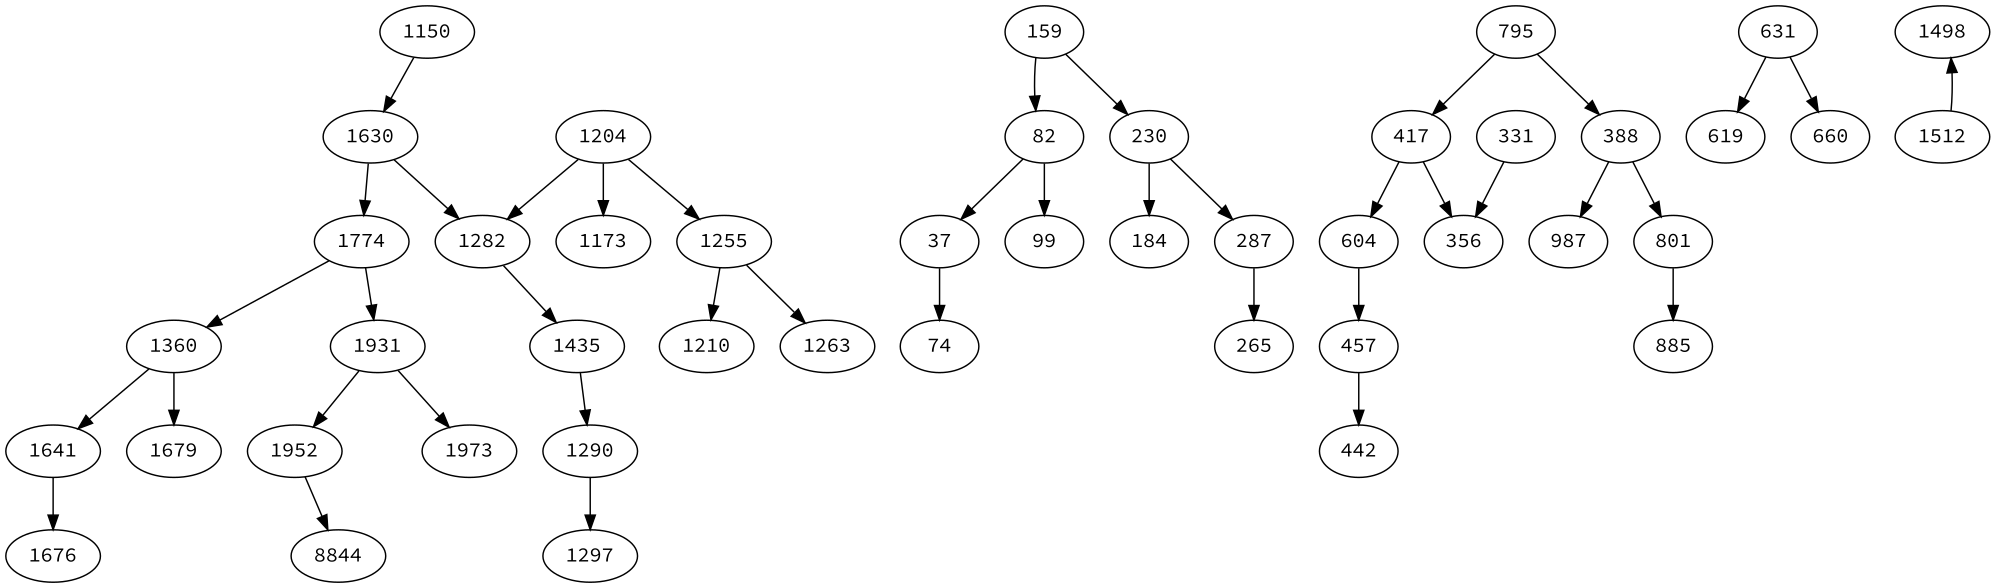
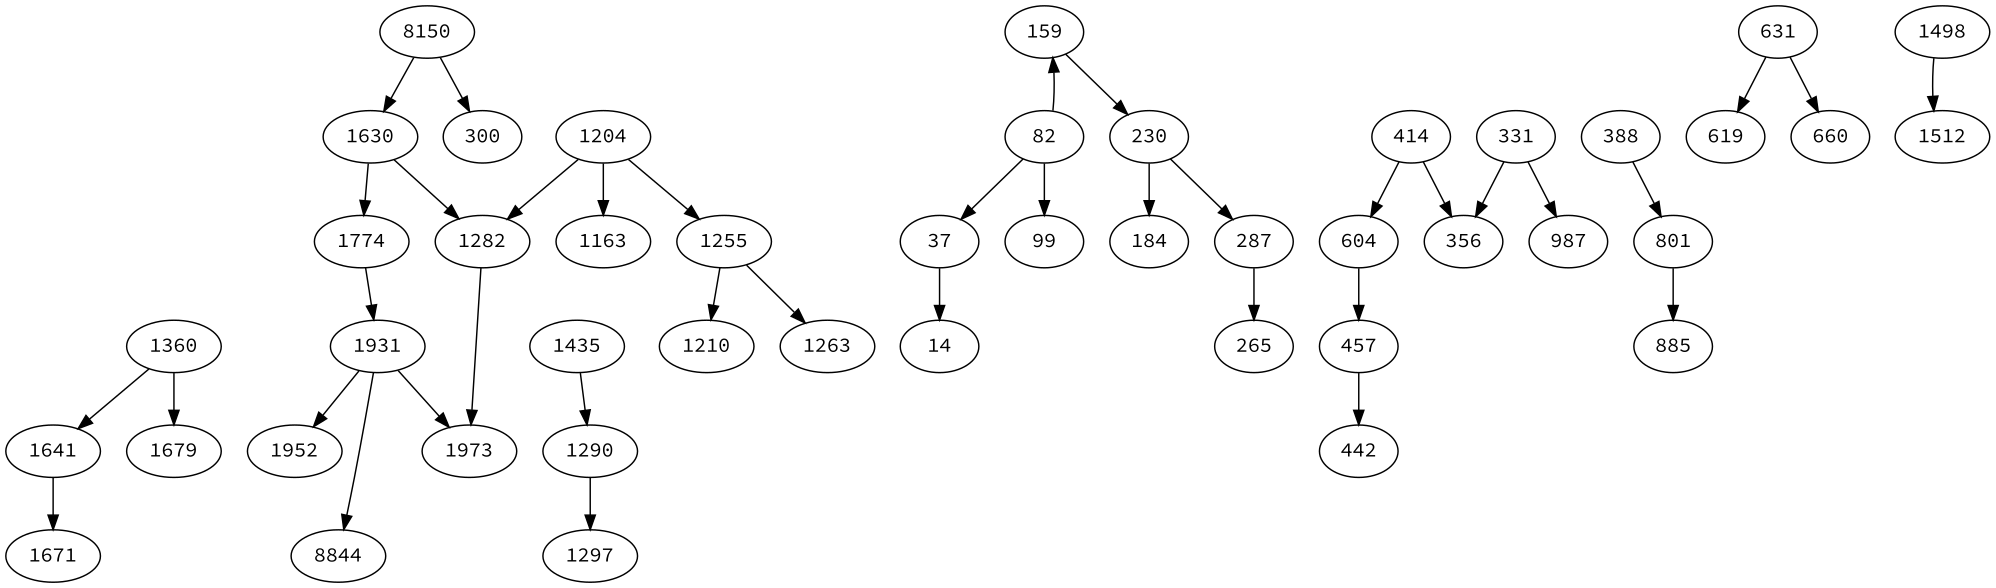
node "1150": label "1150" -> "8150"
node "795": removed
edge "159" -> "82": reversed
edge "1512" -> "1498": reversed
node "300": added
node "417": label "417" -> "414"
edge "388" -> "987": now "331" -> "987"
node "1173": label "1173" -> "1163"
edge "1282" -> "1435": now "1282" -> "1973"
edge "1774" -> "1360": removed
node "74": label "74" -> "14"
edge "1952" -> "8844": now "1931" -> "8844"
node "1676": label "1676" -> "1671"
